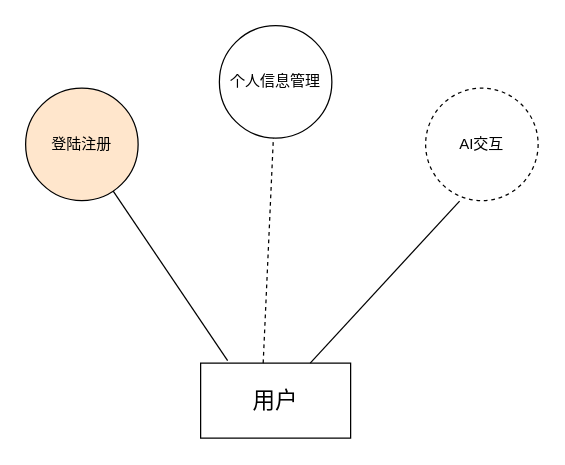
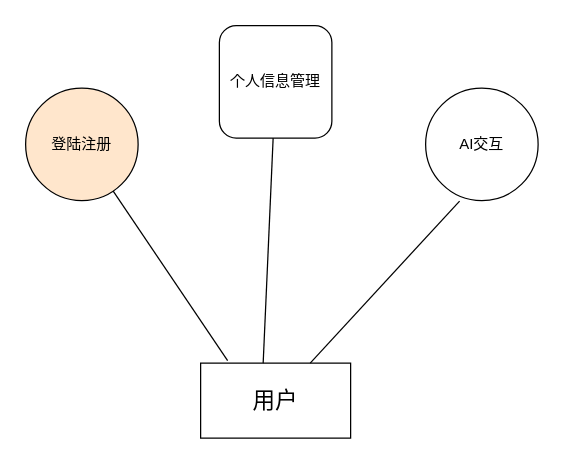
node "个人信息管理": shape ellipse -> rounded rectangle
node "AI交互": style dashed -> solid
edge "个人信息管理" -- "用户": style dashed -> solid
